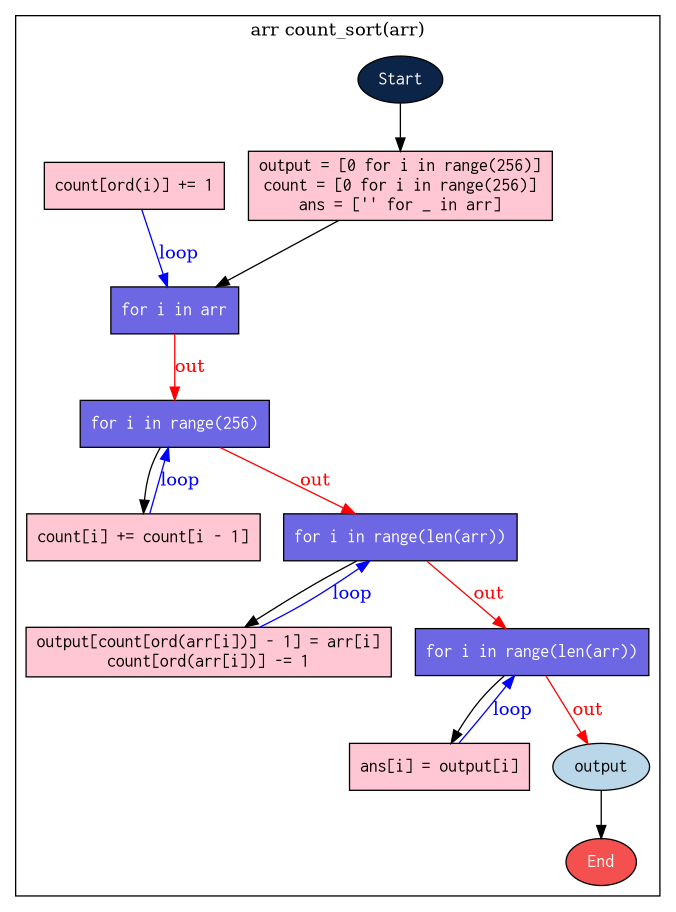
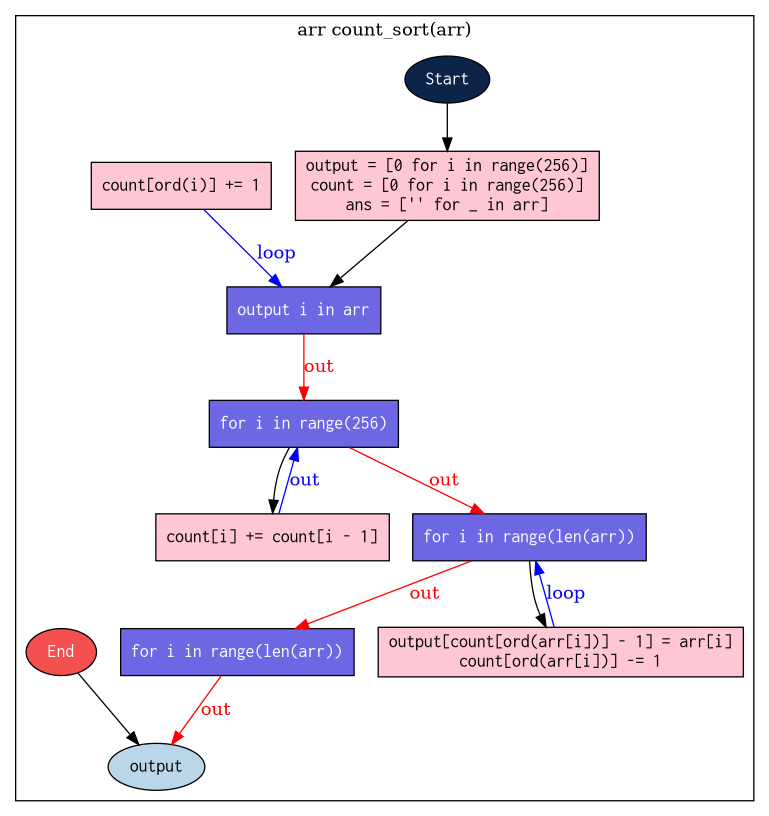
node "for i in arr": label "for i in arr" -> "output i in arr"
edge "count[i] += count[i - 1]" -> "for i in range(256)": label "loop" -> "out"
node "ans[i] = output[i]": removed
edge "output" -> "End": reversed
